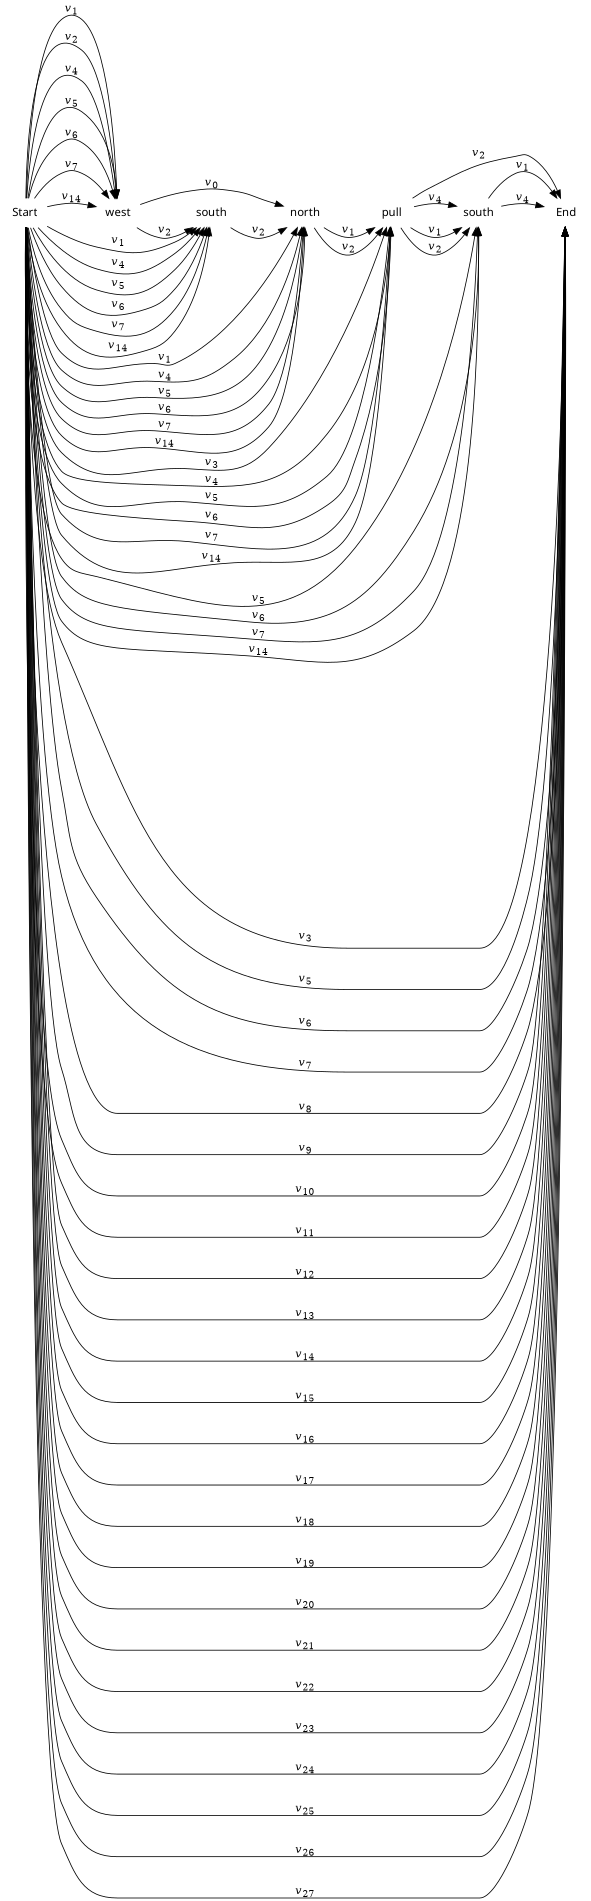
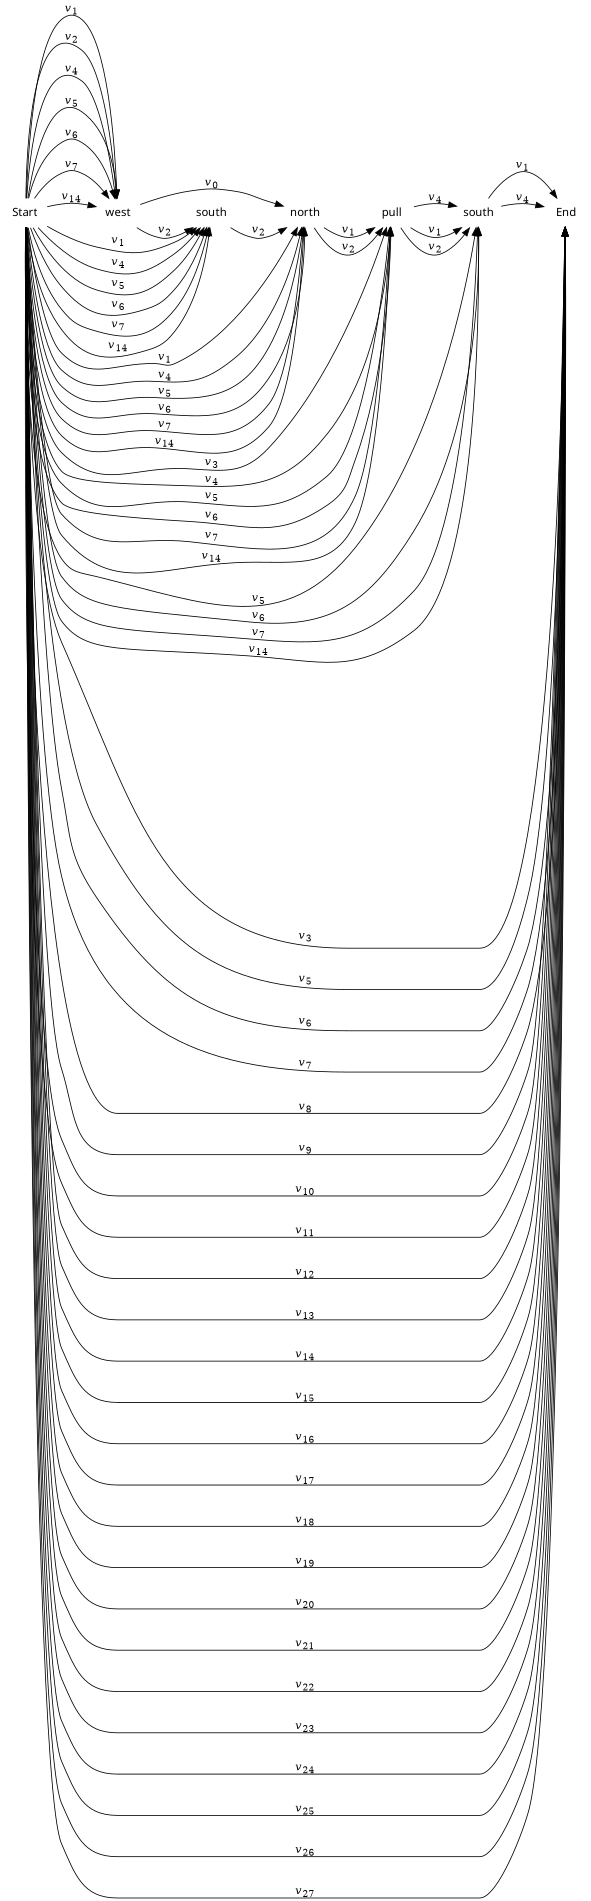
edge "pull" -> "End": removed, label "v 2"
